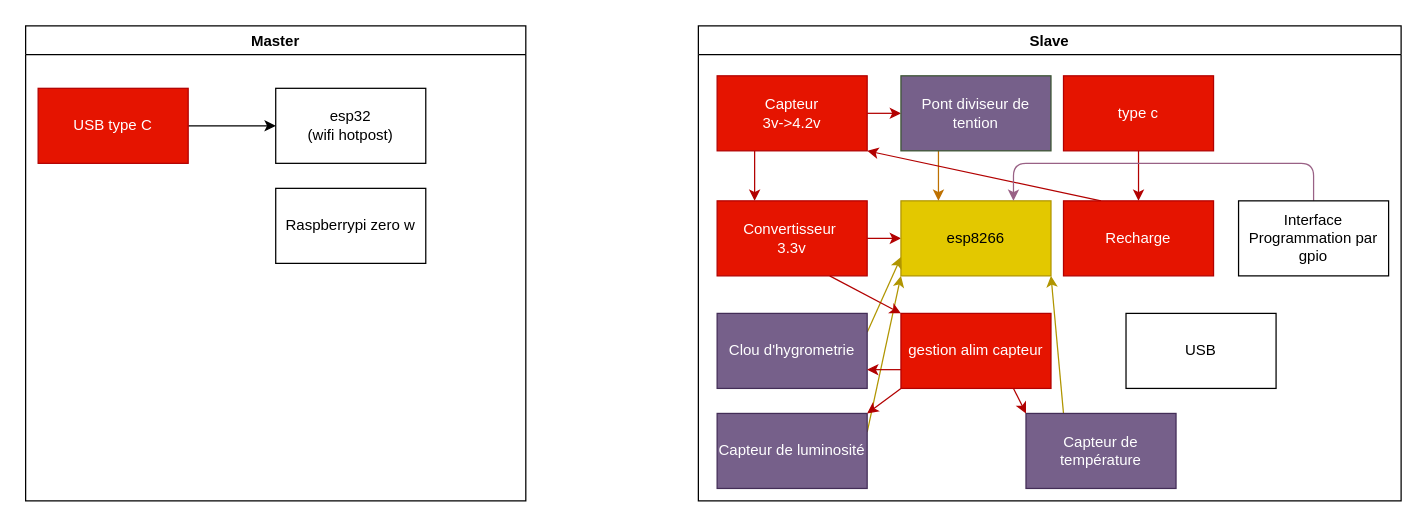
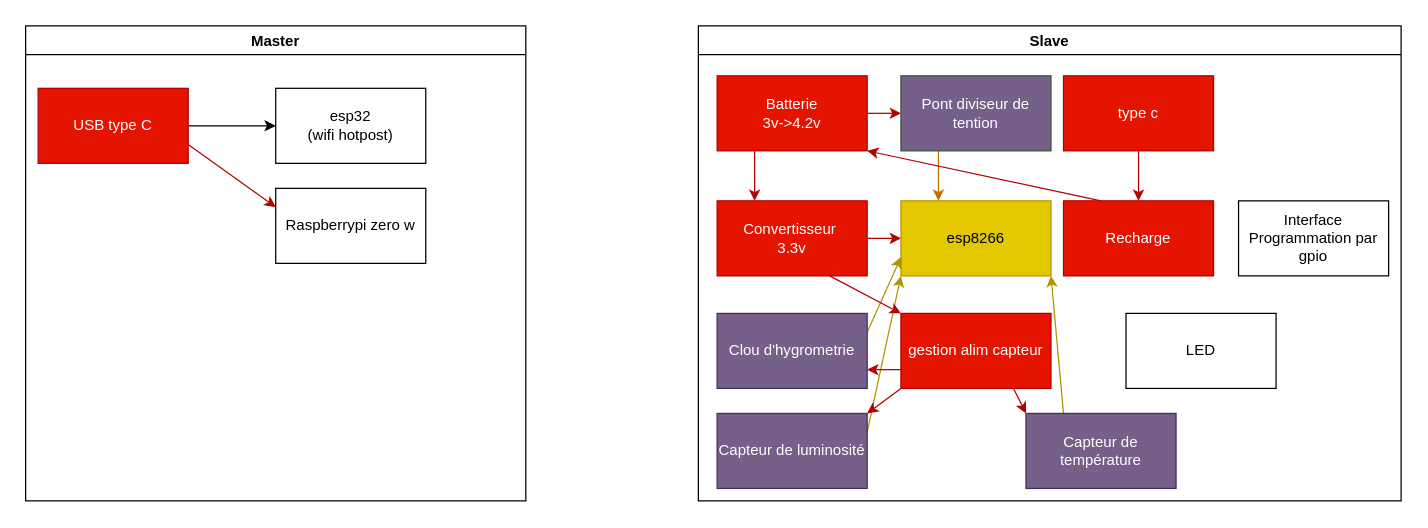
node "Capteur 3v->4.2v": label "Capteur 3v->4.2v" -> "Batterie 3v->4.2v"
edge "Interface Programmation par gpio" -> "esp8266": removed
edge "USB type C" -> "Raspberrypi zero w": added
node "USB": label "USB" -> "LED"
